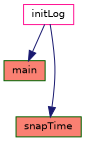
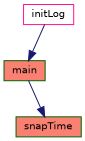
edge "initLog" -> "snapTime": now "main" -> "snapTime"
